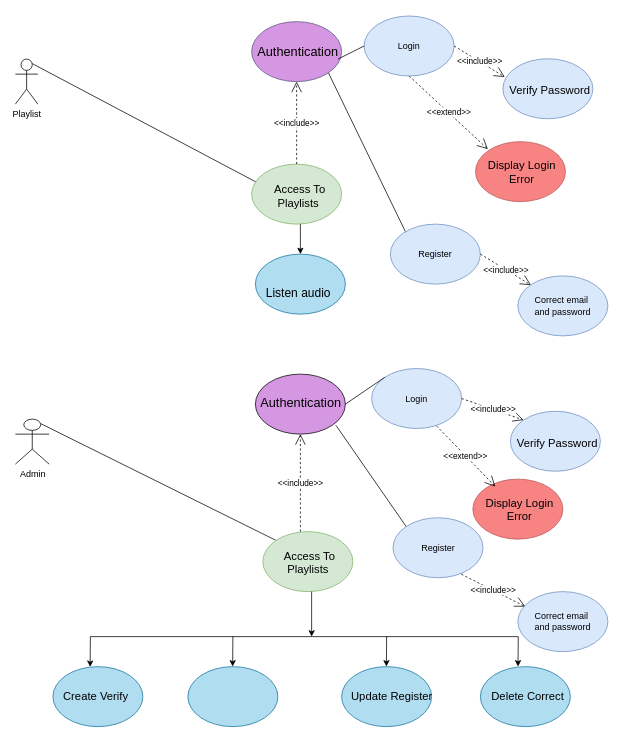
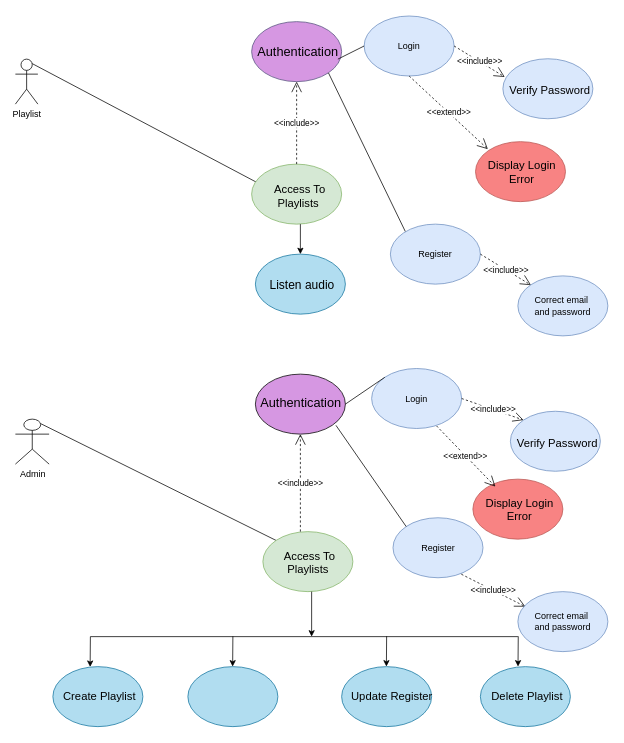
node "Listen audio": moved (298, 291) -> (302, 283)
node "Create Verify": label "Create Verify" -> "Create Playlist"
node "Delete Correct": label "Delete Correct" -> "Delete Playlist"
